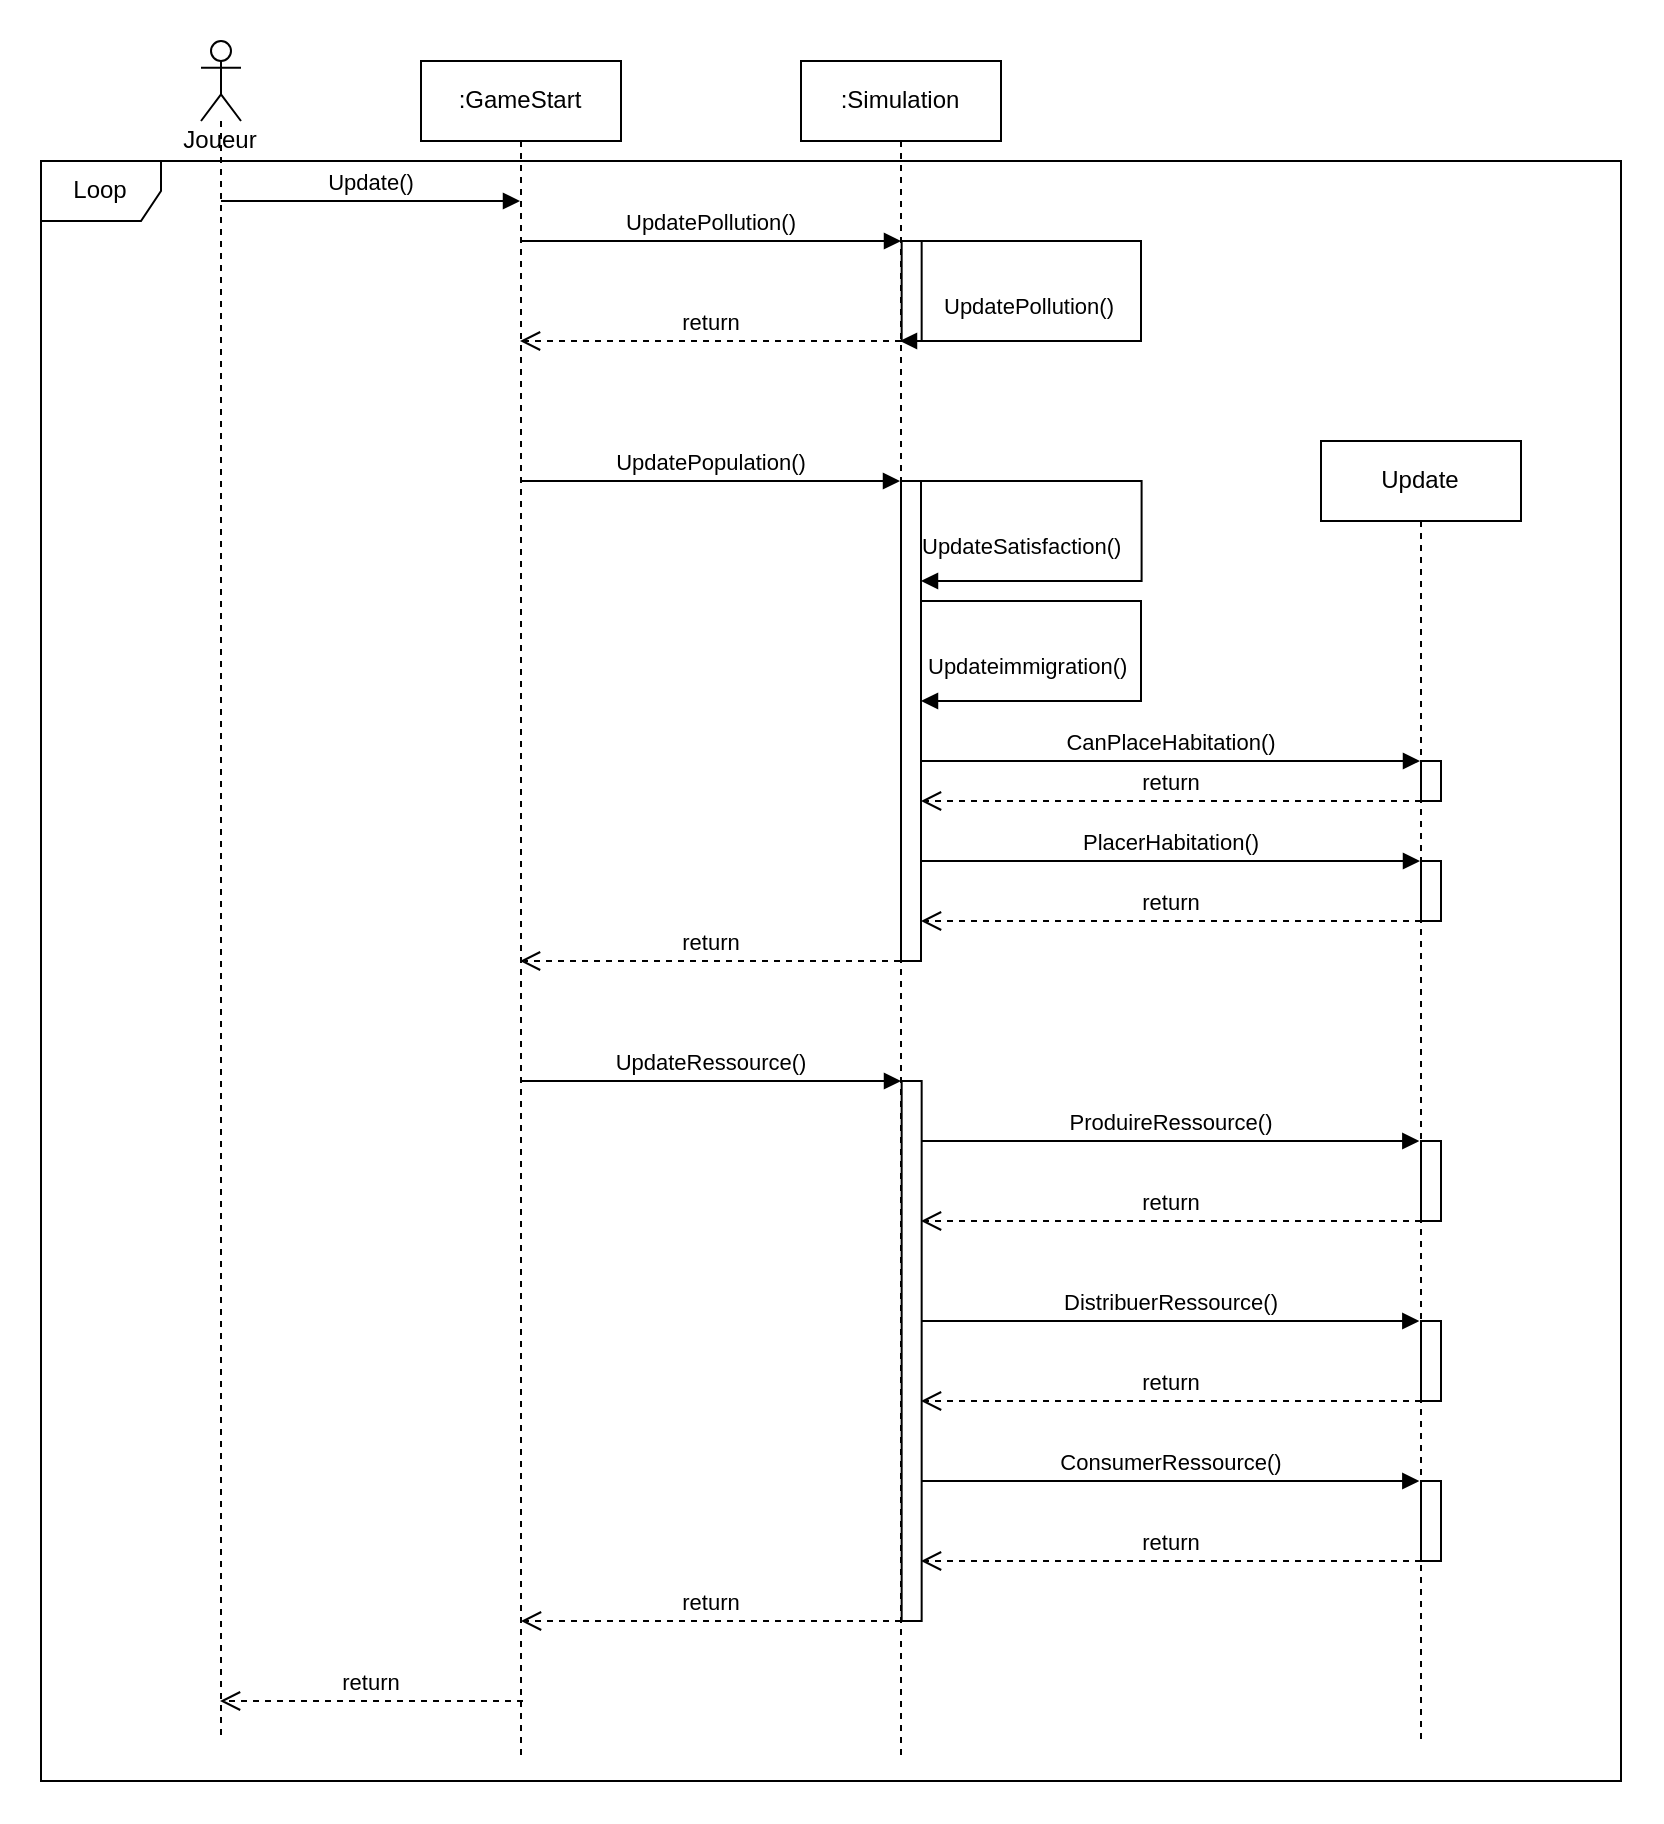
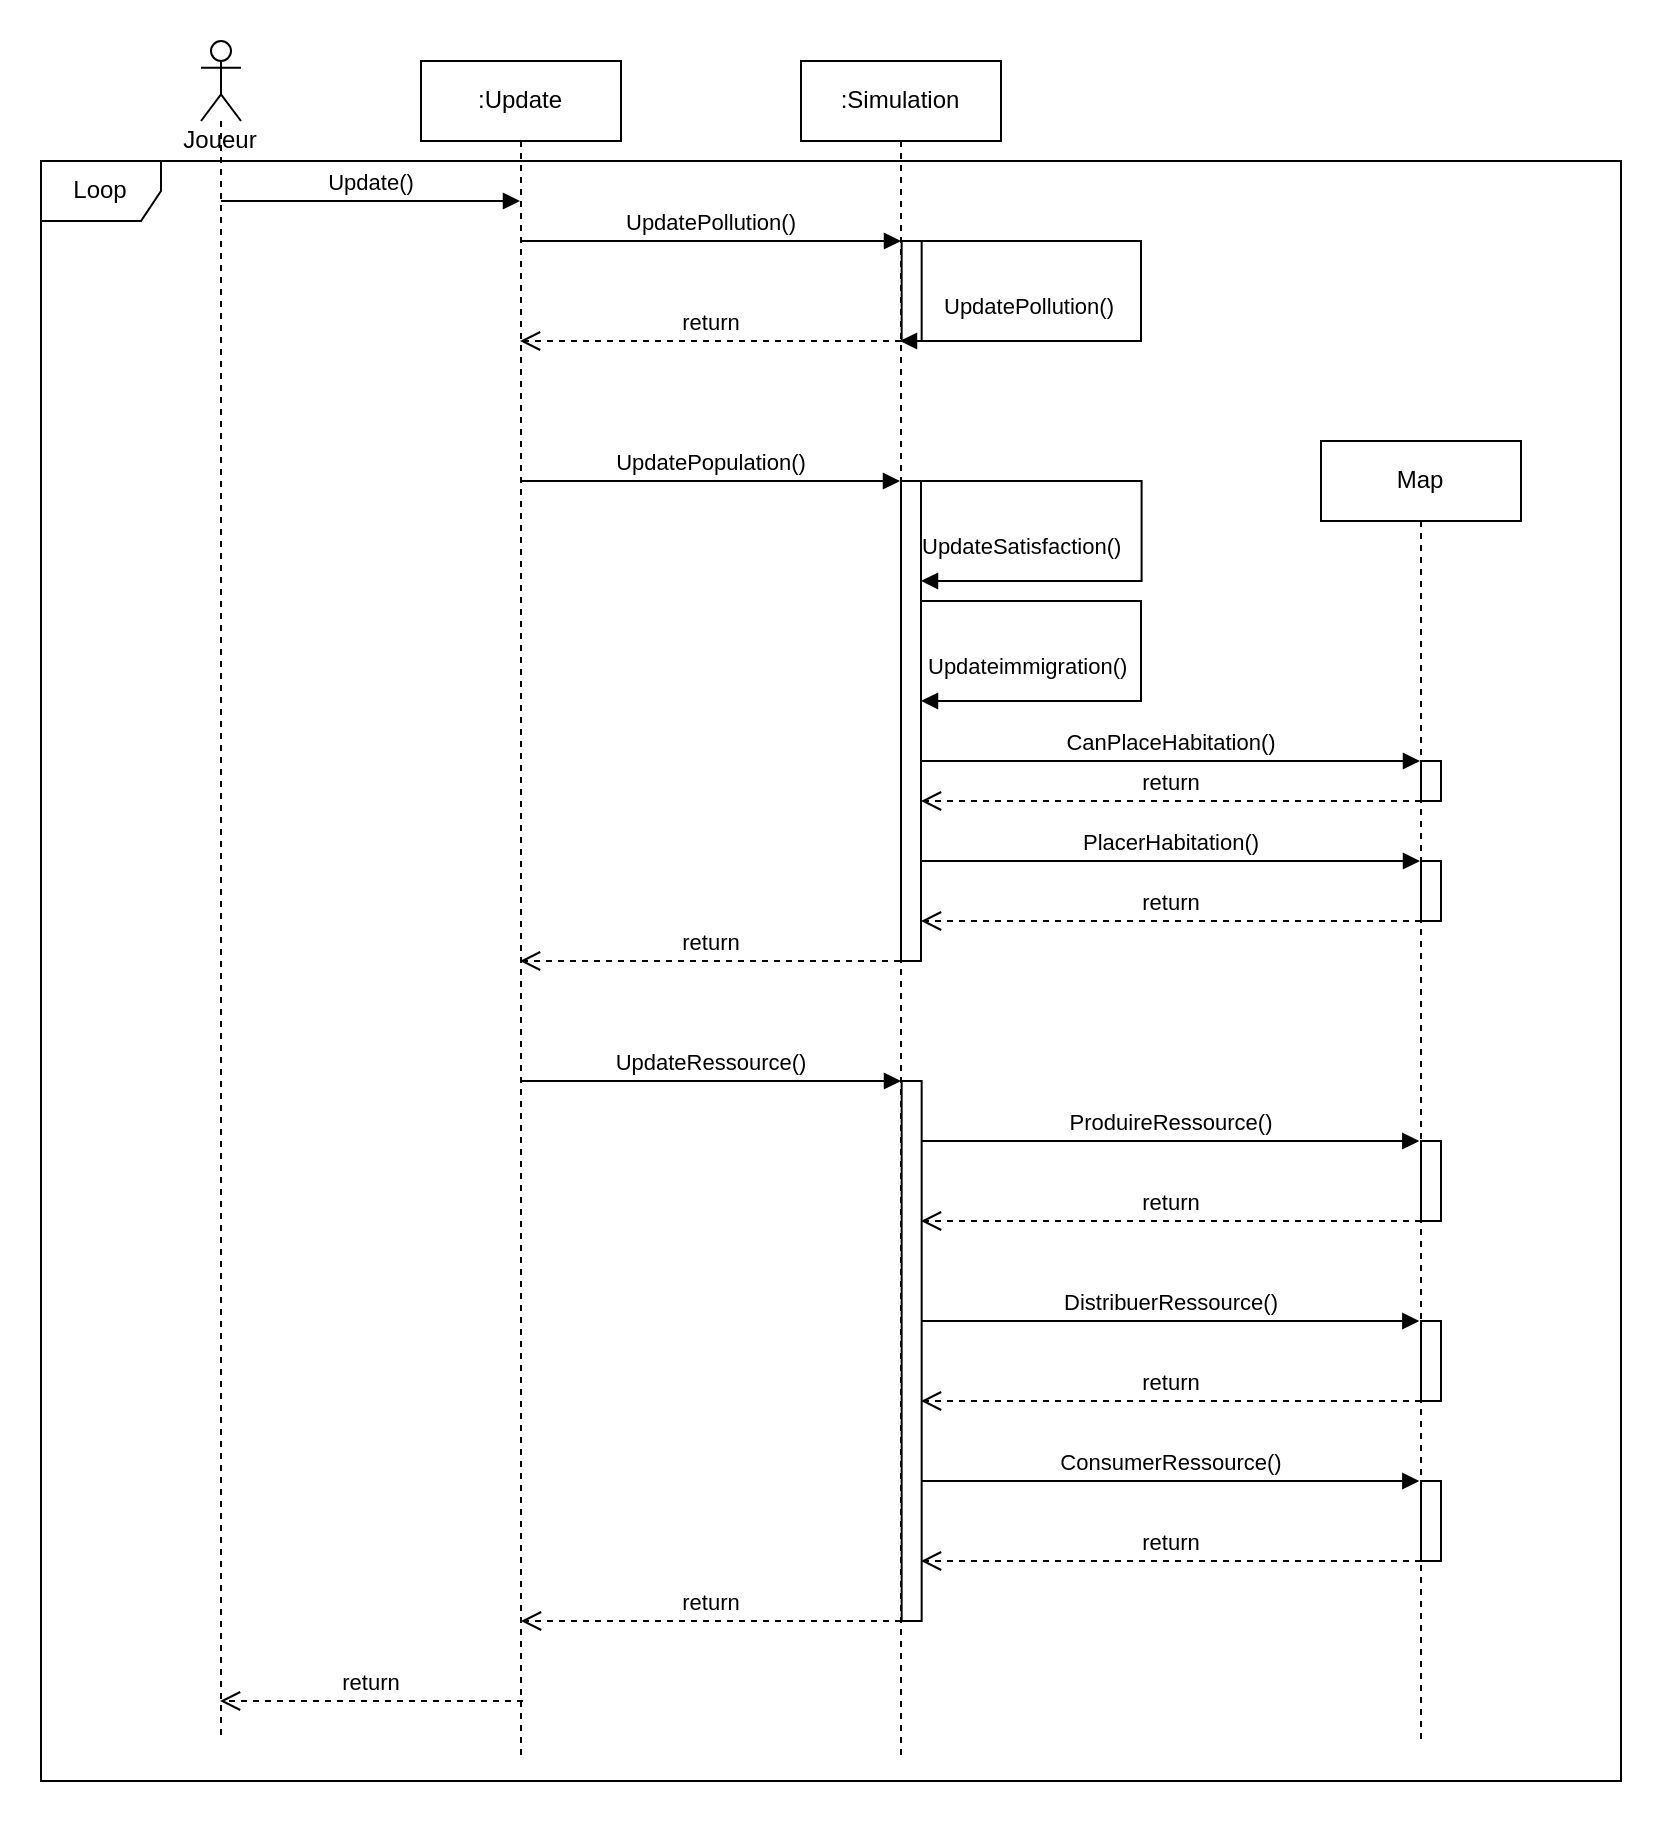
node ":GameStart": label ":GameStart" -> ":Update"
node "Update": label "Update" -> "Map"
